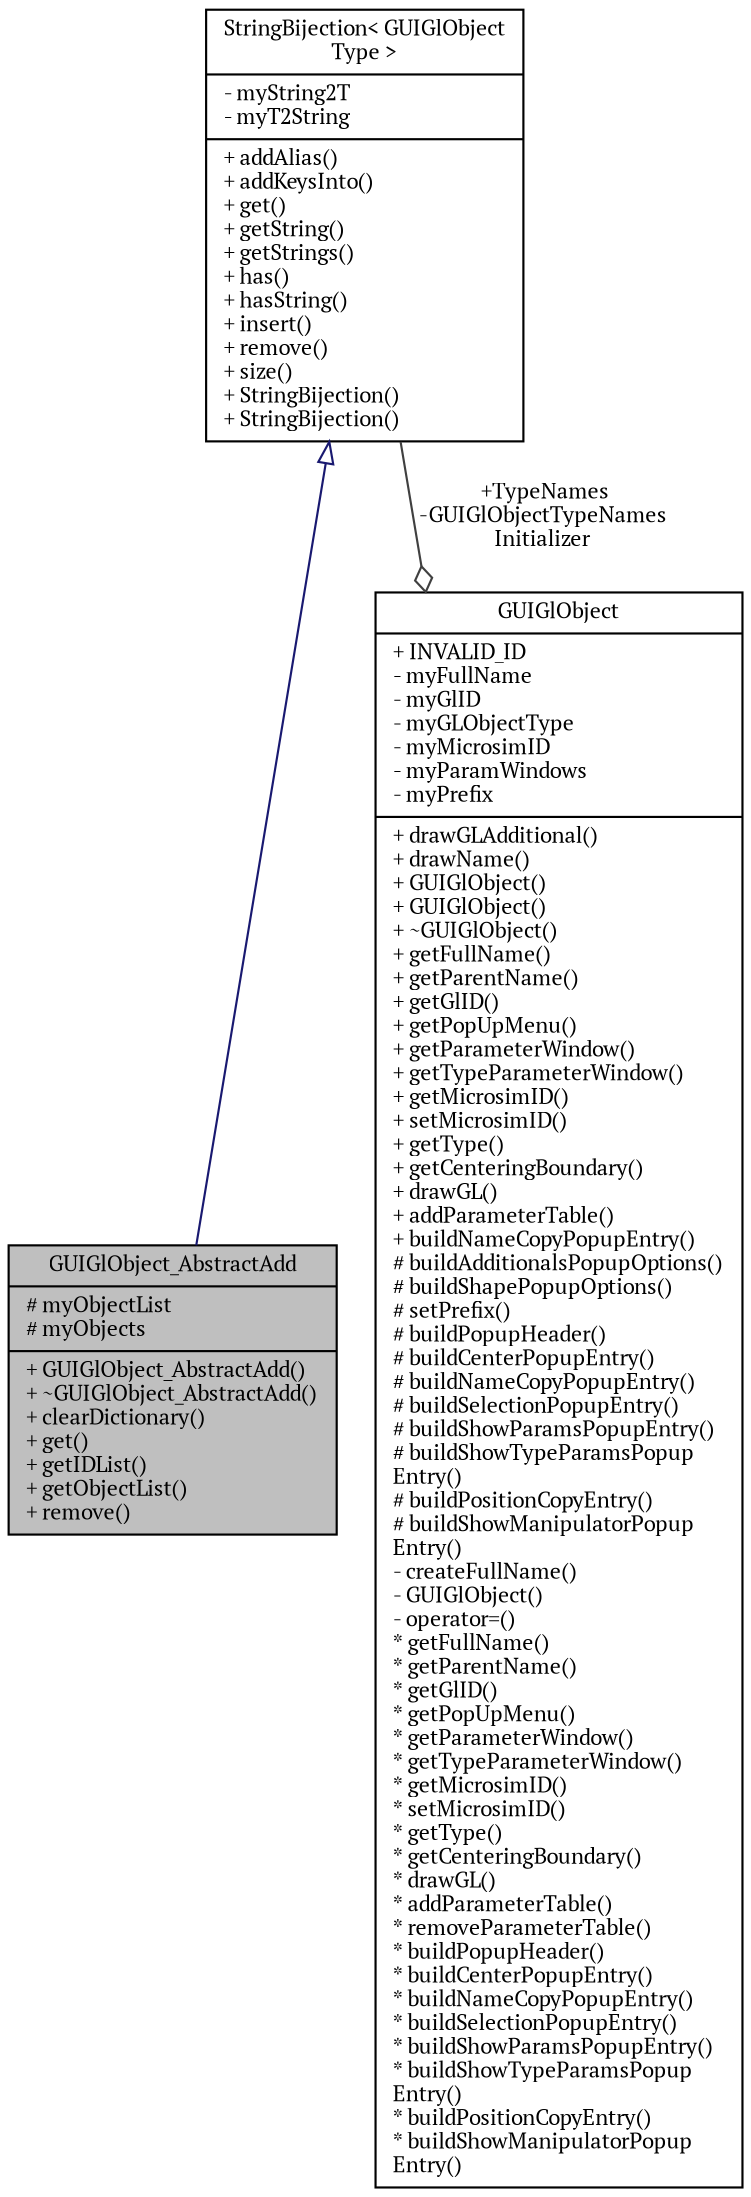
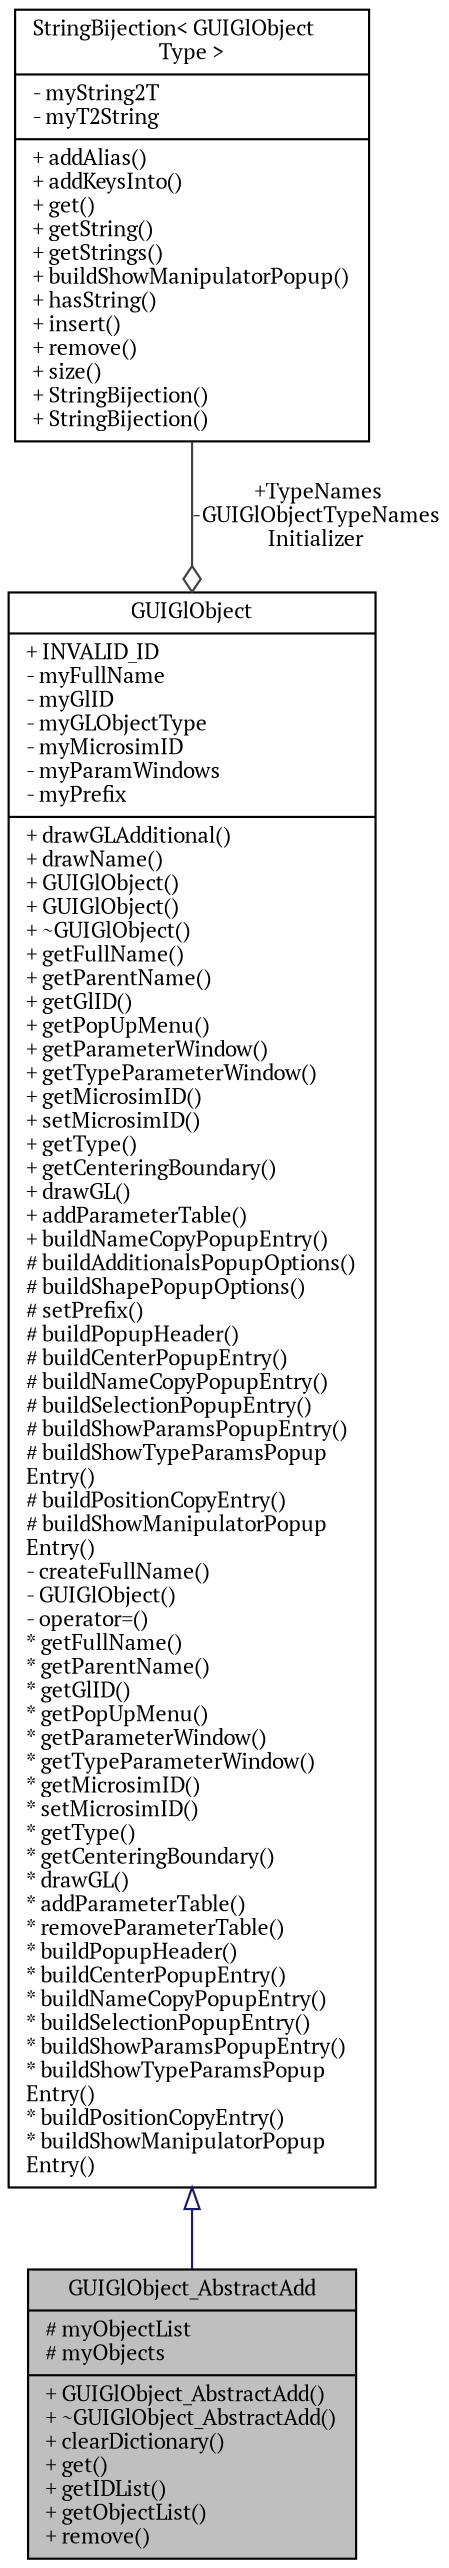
node "StringBijection< GUIGlObject": text "+ has()" -> "+ buildShowManipulatorPopup()"
edge "GUIGlObject_AbstractAdd" -> "StringBijection< GUIGlObject": now "GUIGlObject_AbstractAdd" -> "GUIGlObject"
